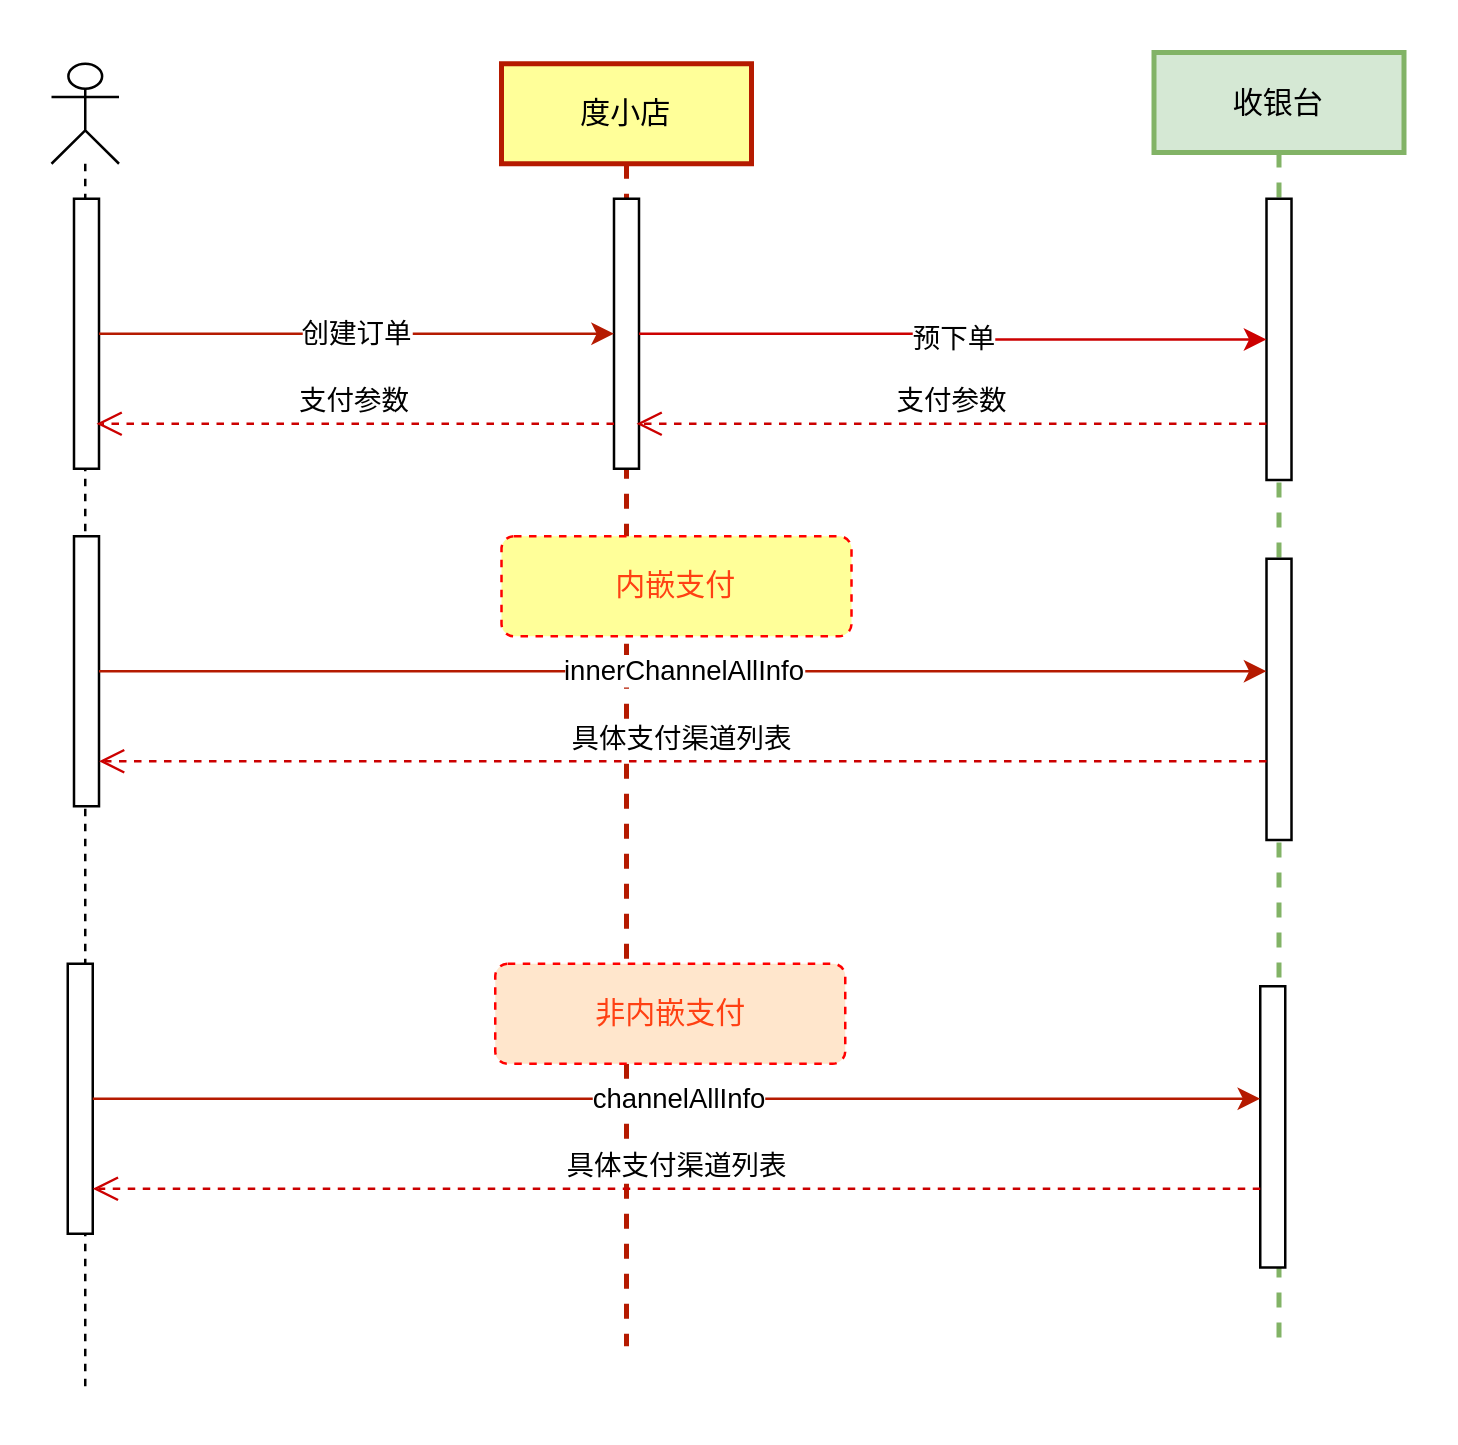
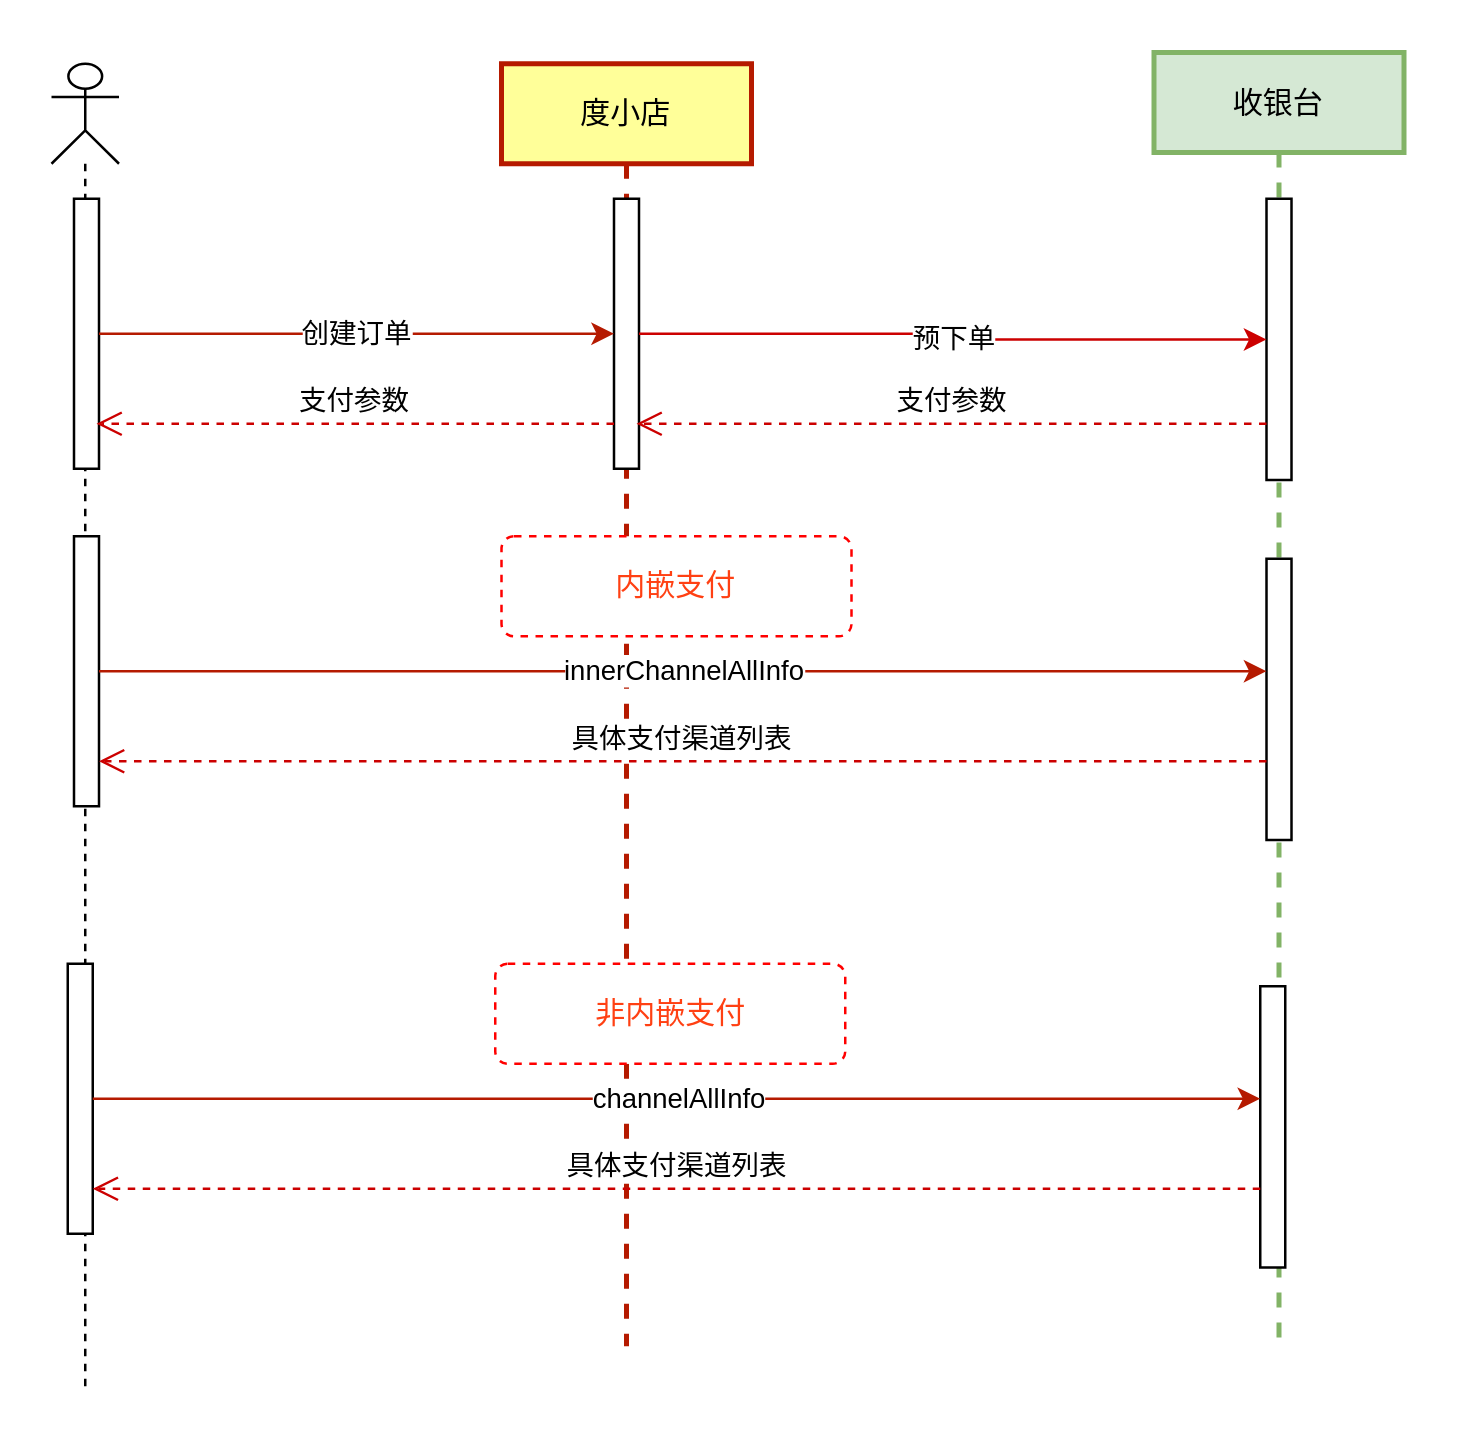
node "内嵌支付": fillcolor #ffff99 -> #ffffff
node "非内嵌支付": fillcolor #ffe6cc -> #ffffff
